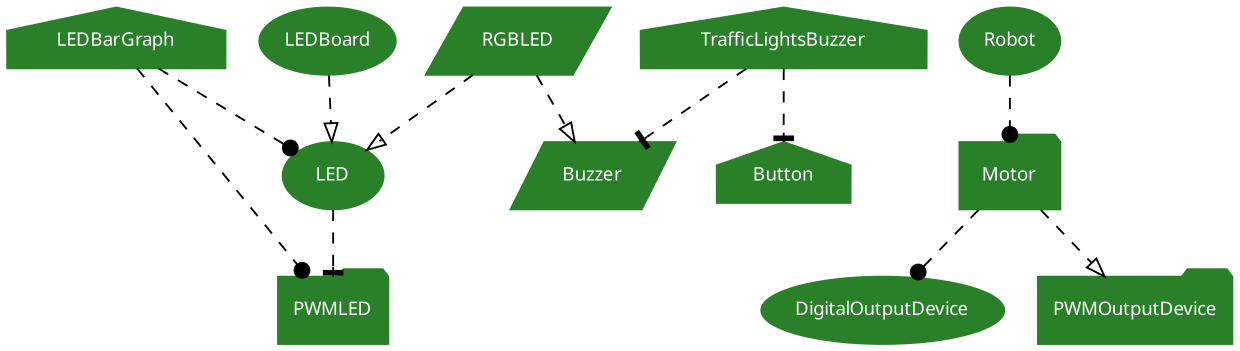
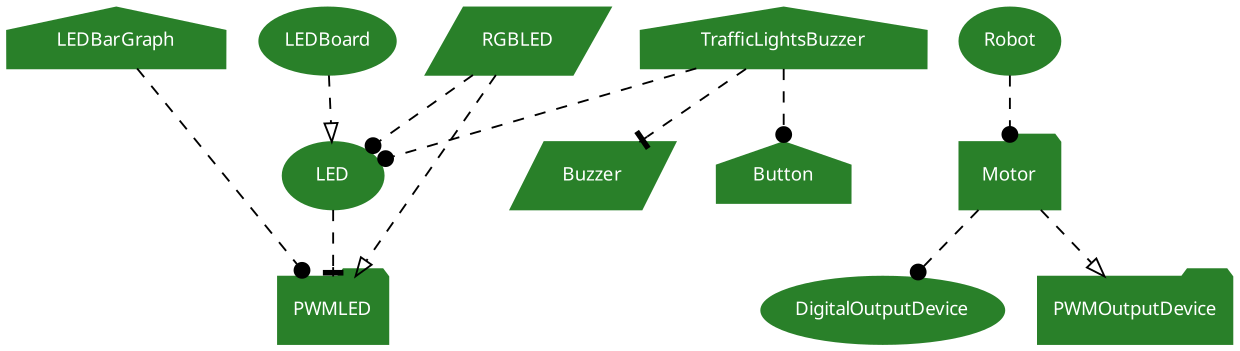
edge "TrafficLightsBuzzer" -> "Button": arrowhead tee -> dot
edge "RGBLED" -> "Buzzer": now "RGBLED" -> "PWMLED"
edge "LEDBarGraph" -> "LED": now "TrafficLightsBuzzer" -> "LED"
edge "RGBLED" -> "LED": arrowhead onormal -> dot
